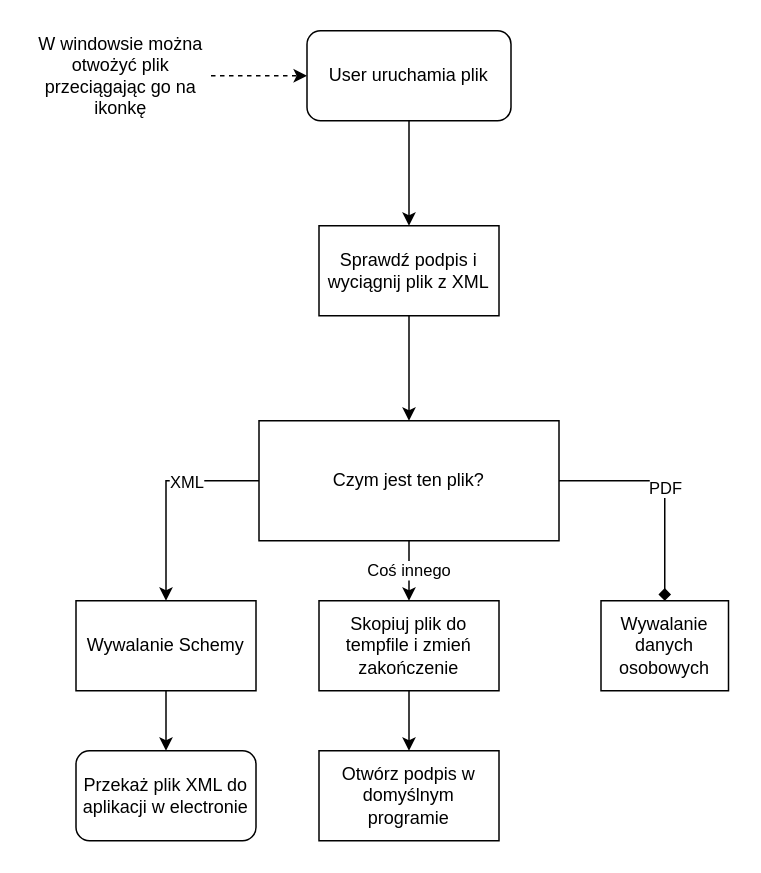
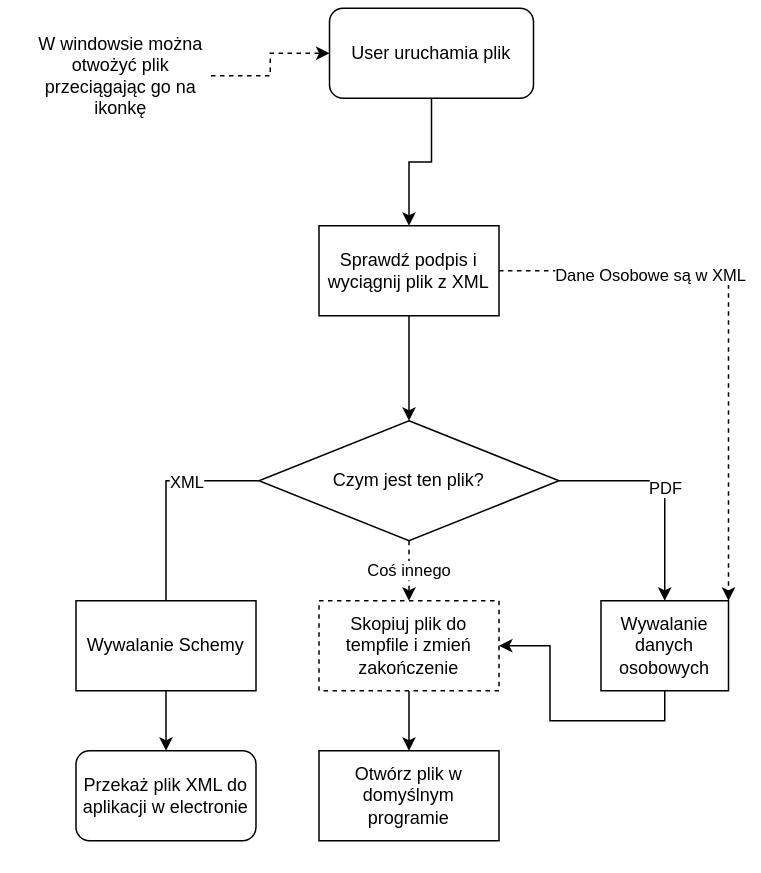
node "User uruchamia plik": moved (409, 76) -> (431, 53)
edge "Sprawdź podpis i wyciągnij plik z XML" -> "Wywalanie danych osobowych": added, label "Dane Osobowe są w XML"
node "Czym jest ten plik?": shape rectangle -> diamond
edge "Czym jest ten plik?" -> "Skopiuj plik do tempfile i zmień zakończenie": style solid -> dashed
edge "Czym jest ten plik?" -> "Wywalanie danych osobowych": arrowhead diamond -> classic
edge "Czym jest ten plik?" -> "Wywalanie Schemy": arrowhead classic -> none
node "Skopiuj plik do tempfile i zmień zakończenie": style solid -> dashed
edge "Wywalanie danych osobowych" -> "Skopiuj plik do tempfile i zmień zakończenie": added
node "Otwórz podpis w domyślnym programie": label "Otwórz podpis w domyślnym programie" -> "Otwórz plik w domyślnym programie"
